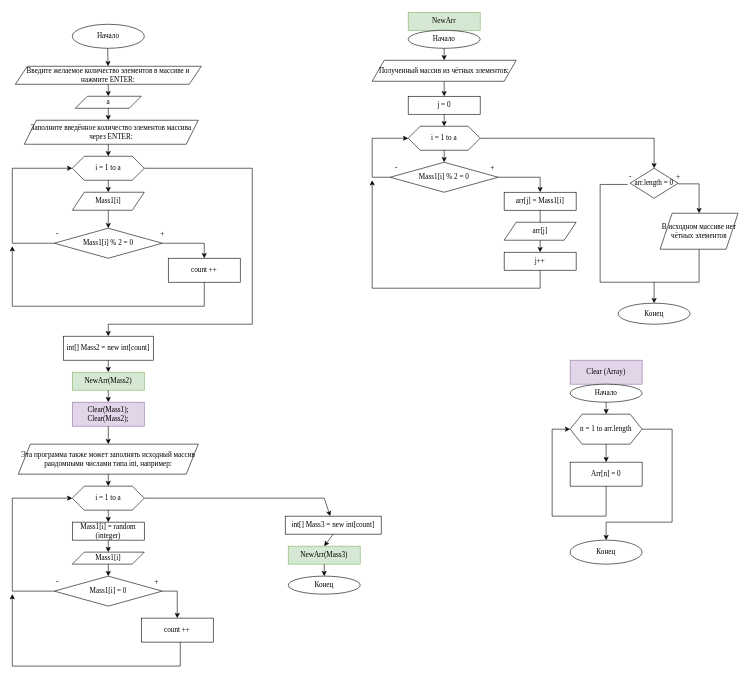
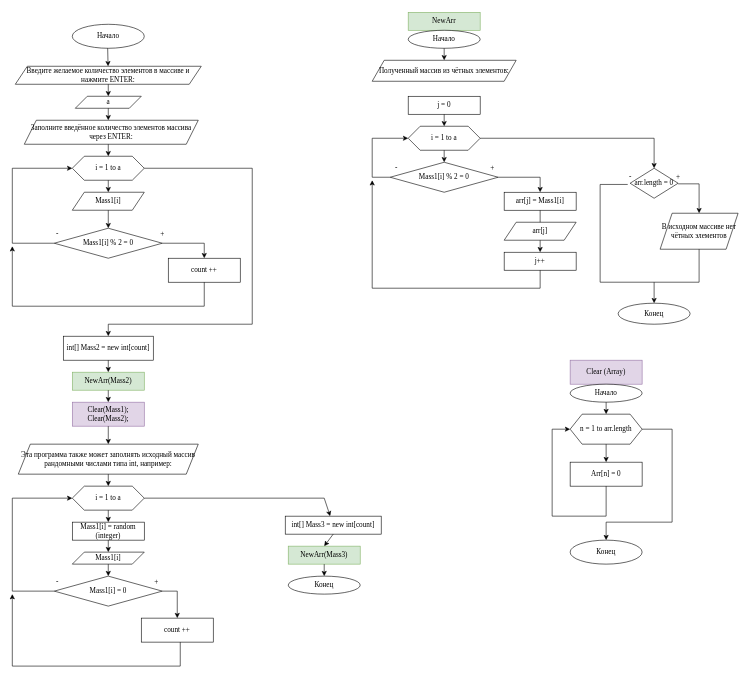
edge "Полученный массив из чётных элементов:" -> "j = 0": removed
